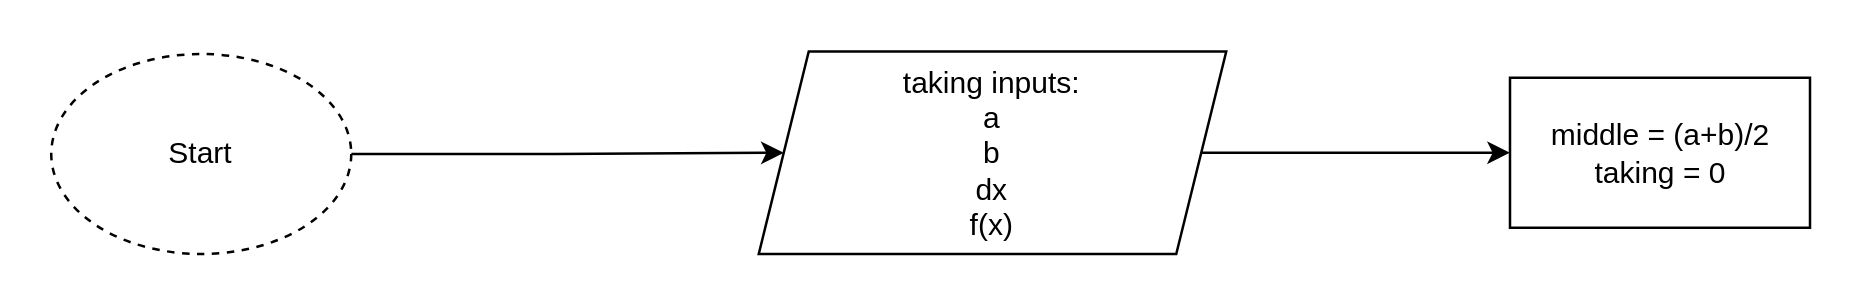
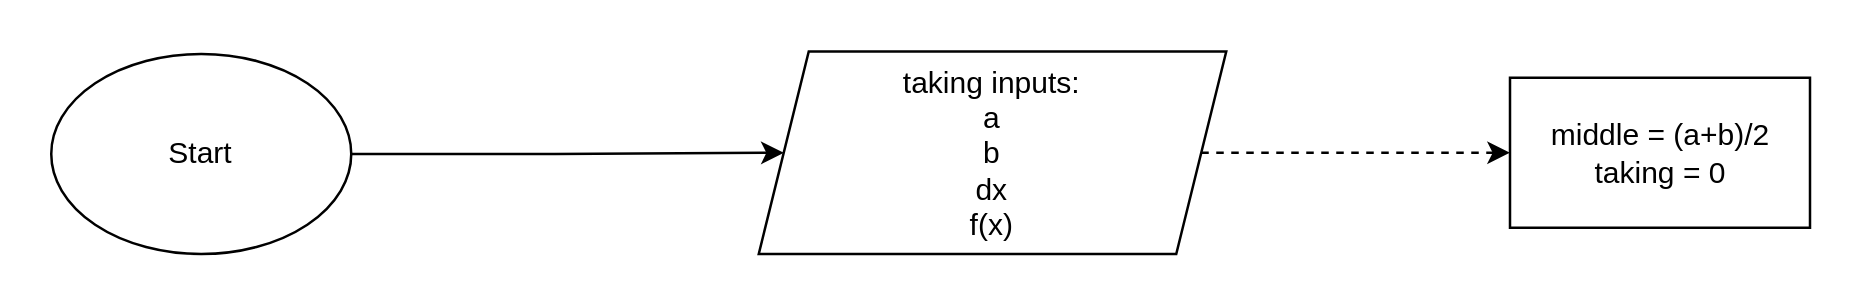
edge "taking inputs: a b dx f(x)" -> "middle = (a+b)/2 taking = 0": style solid -> dashed
node "Start": style dashed -> solid
